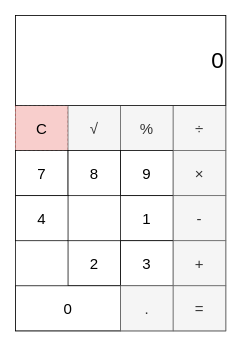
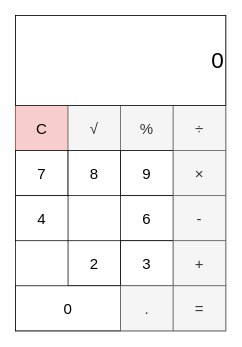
node "C": style dashed -> solid
node "1": label "1" -> "6"
